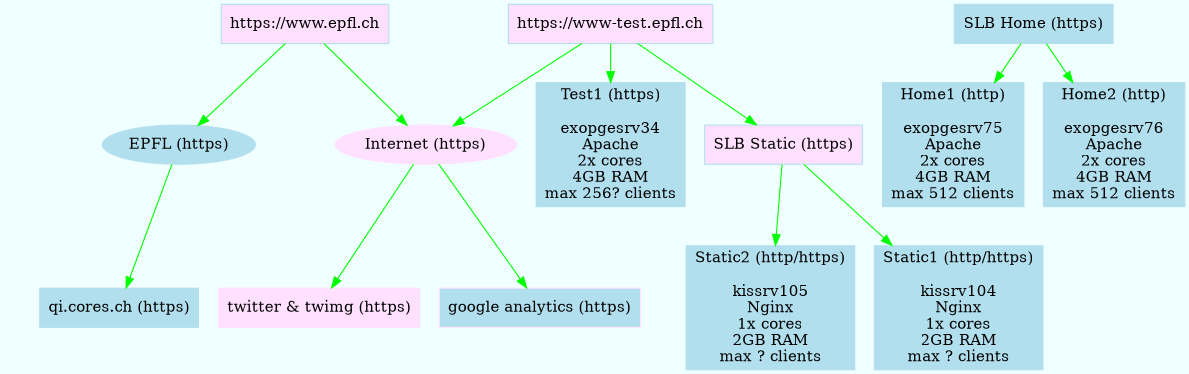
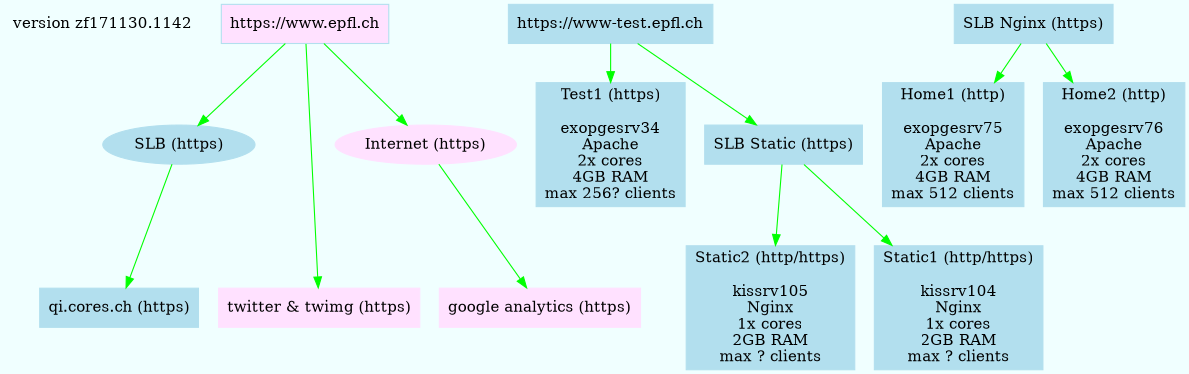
node "version zf171130.1142": added
node "https://www-test.epfl.ch": fillcolor thistle1 -> lightblue2
node "SLB Home (https)": label "SLB Home (https)" -> "SLB Nginx (https)"
edge "https://www-test.epfl.ch" -> "Internet (https)": removed
node "EPFL (https)": label "EPFL (https)" -> "SLB (https)"
node "SLB Static (https)": fillcolor thistle1 -> lightblue2
edge "Internet (https)" -> "twitter & twimg (https)": now "https://www.epfl.ch" -> "twitter & twimg (https)"
node "google analytics (https)": fillcolor lightblue2 -> thistle1
